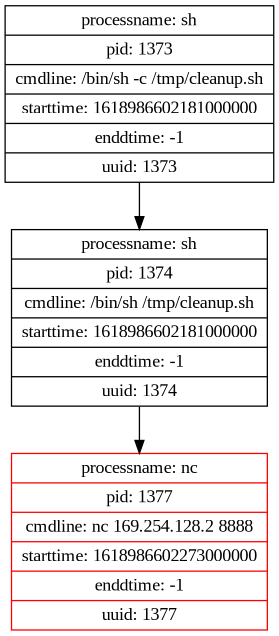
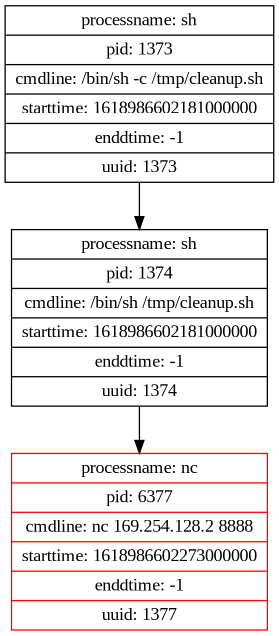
node "processname: nc": text "pid: 1377" -> "pid: 6377"
